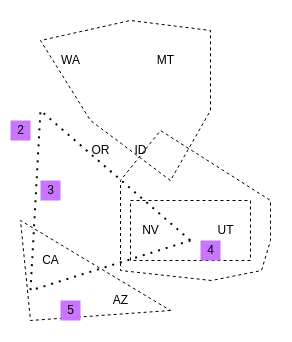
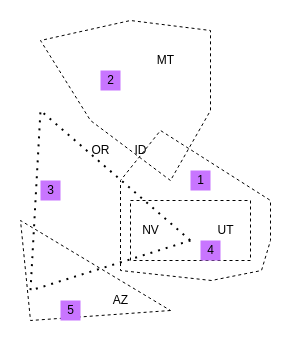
node "WA": removed
node "2": moved (21, 131) -> (111, 81)
node "1": added
node "CA": removed
